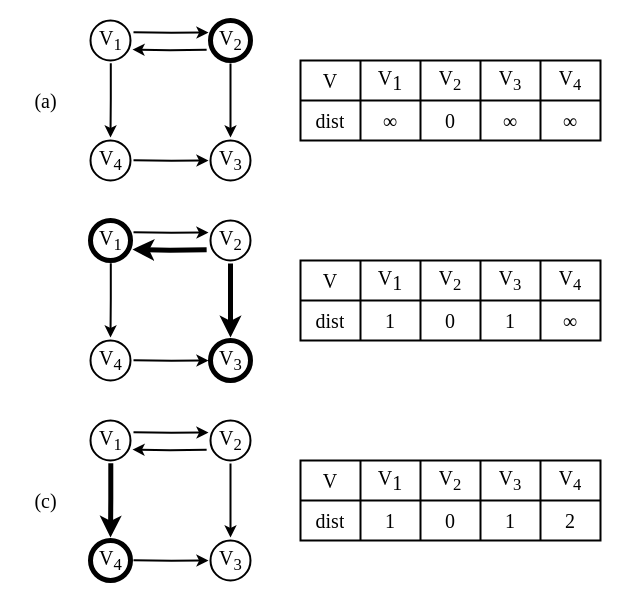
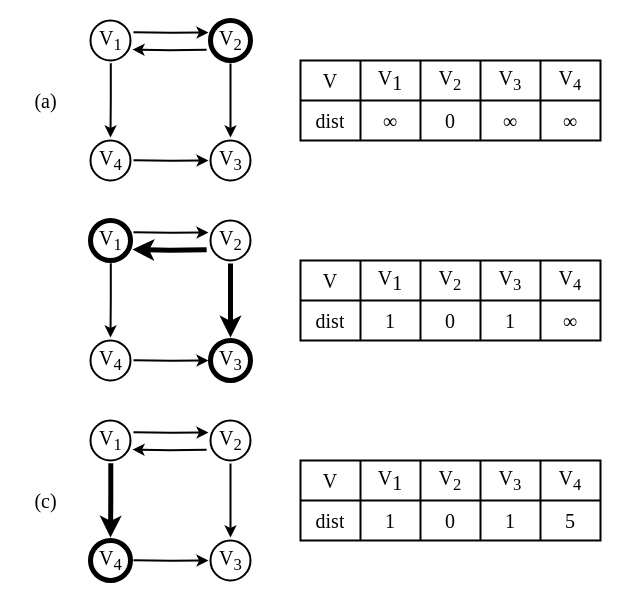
node "2": label "2" -> "5"
